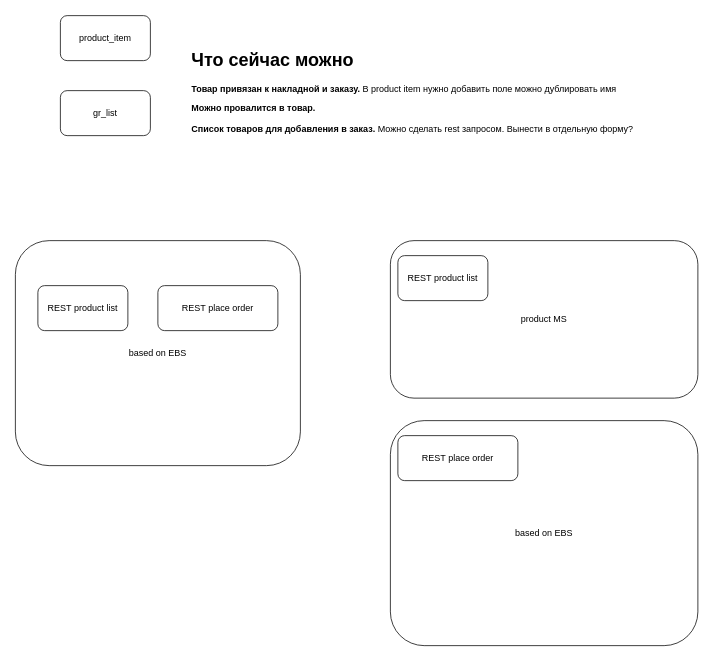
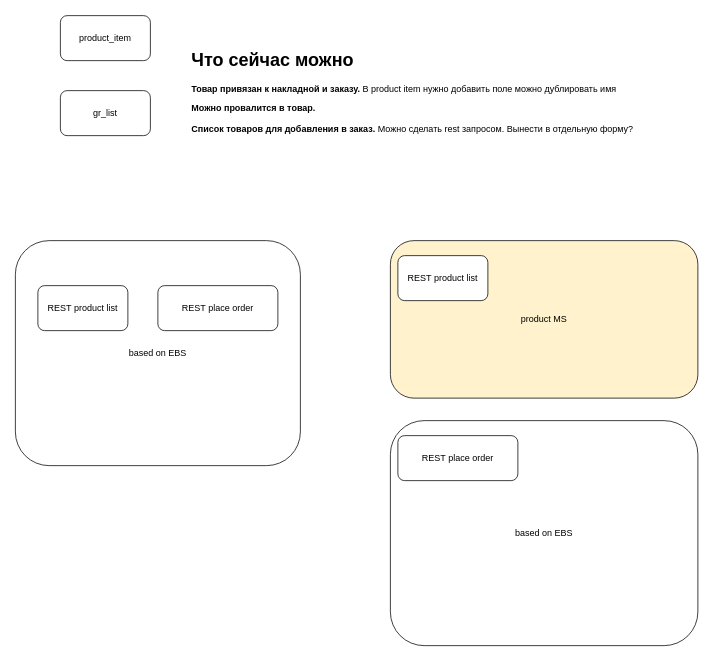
node "product MS": fillcolor #ffffff -> #fff2cc
